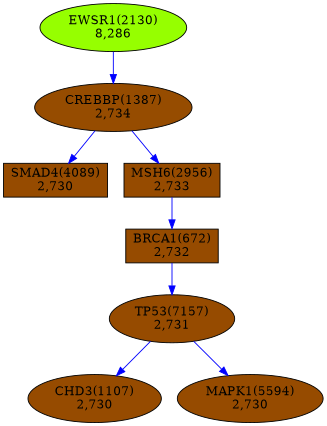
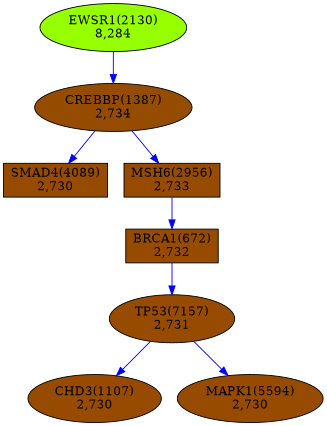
node "EWSR1(2130) 8,286": label "EWSR1(2130) 8,286" -> "EWSR1(2130) 8,284"
